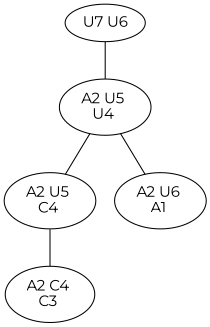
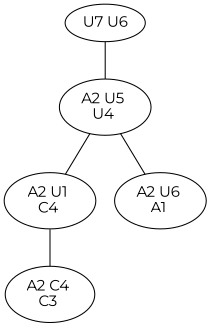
node "A2 U5 C4": label "A2 U5 C4" -> "A2 U1 C4"
